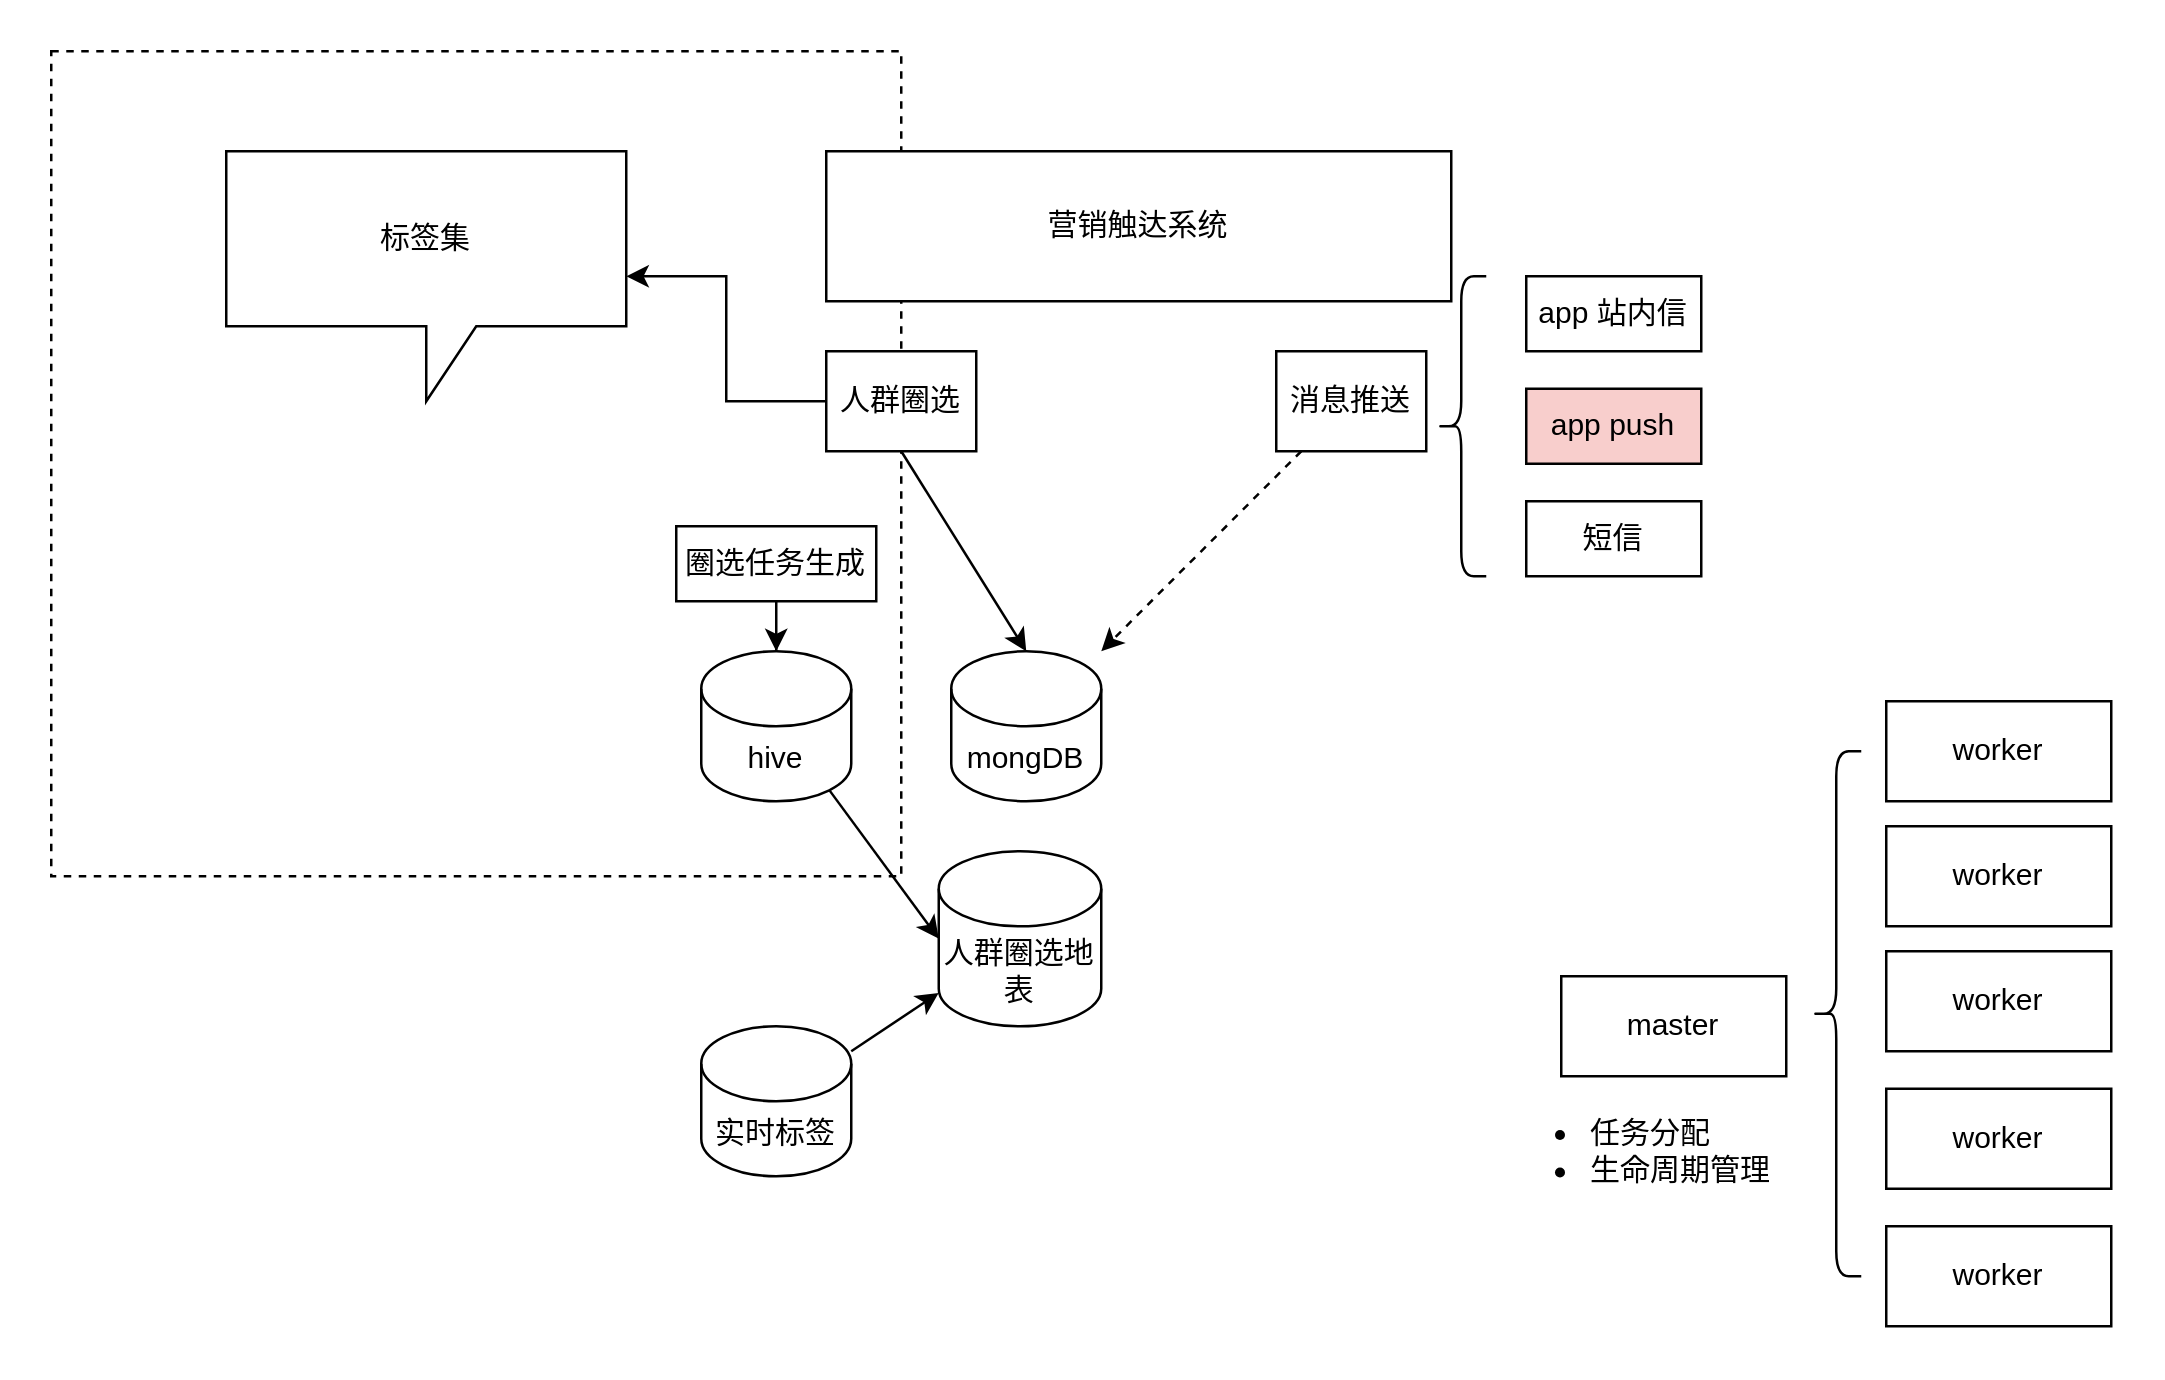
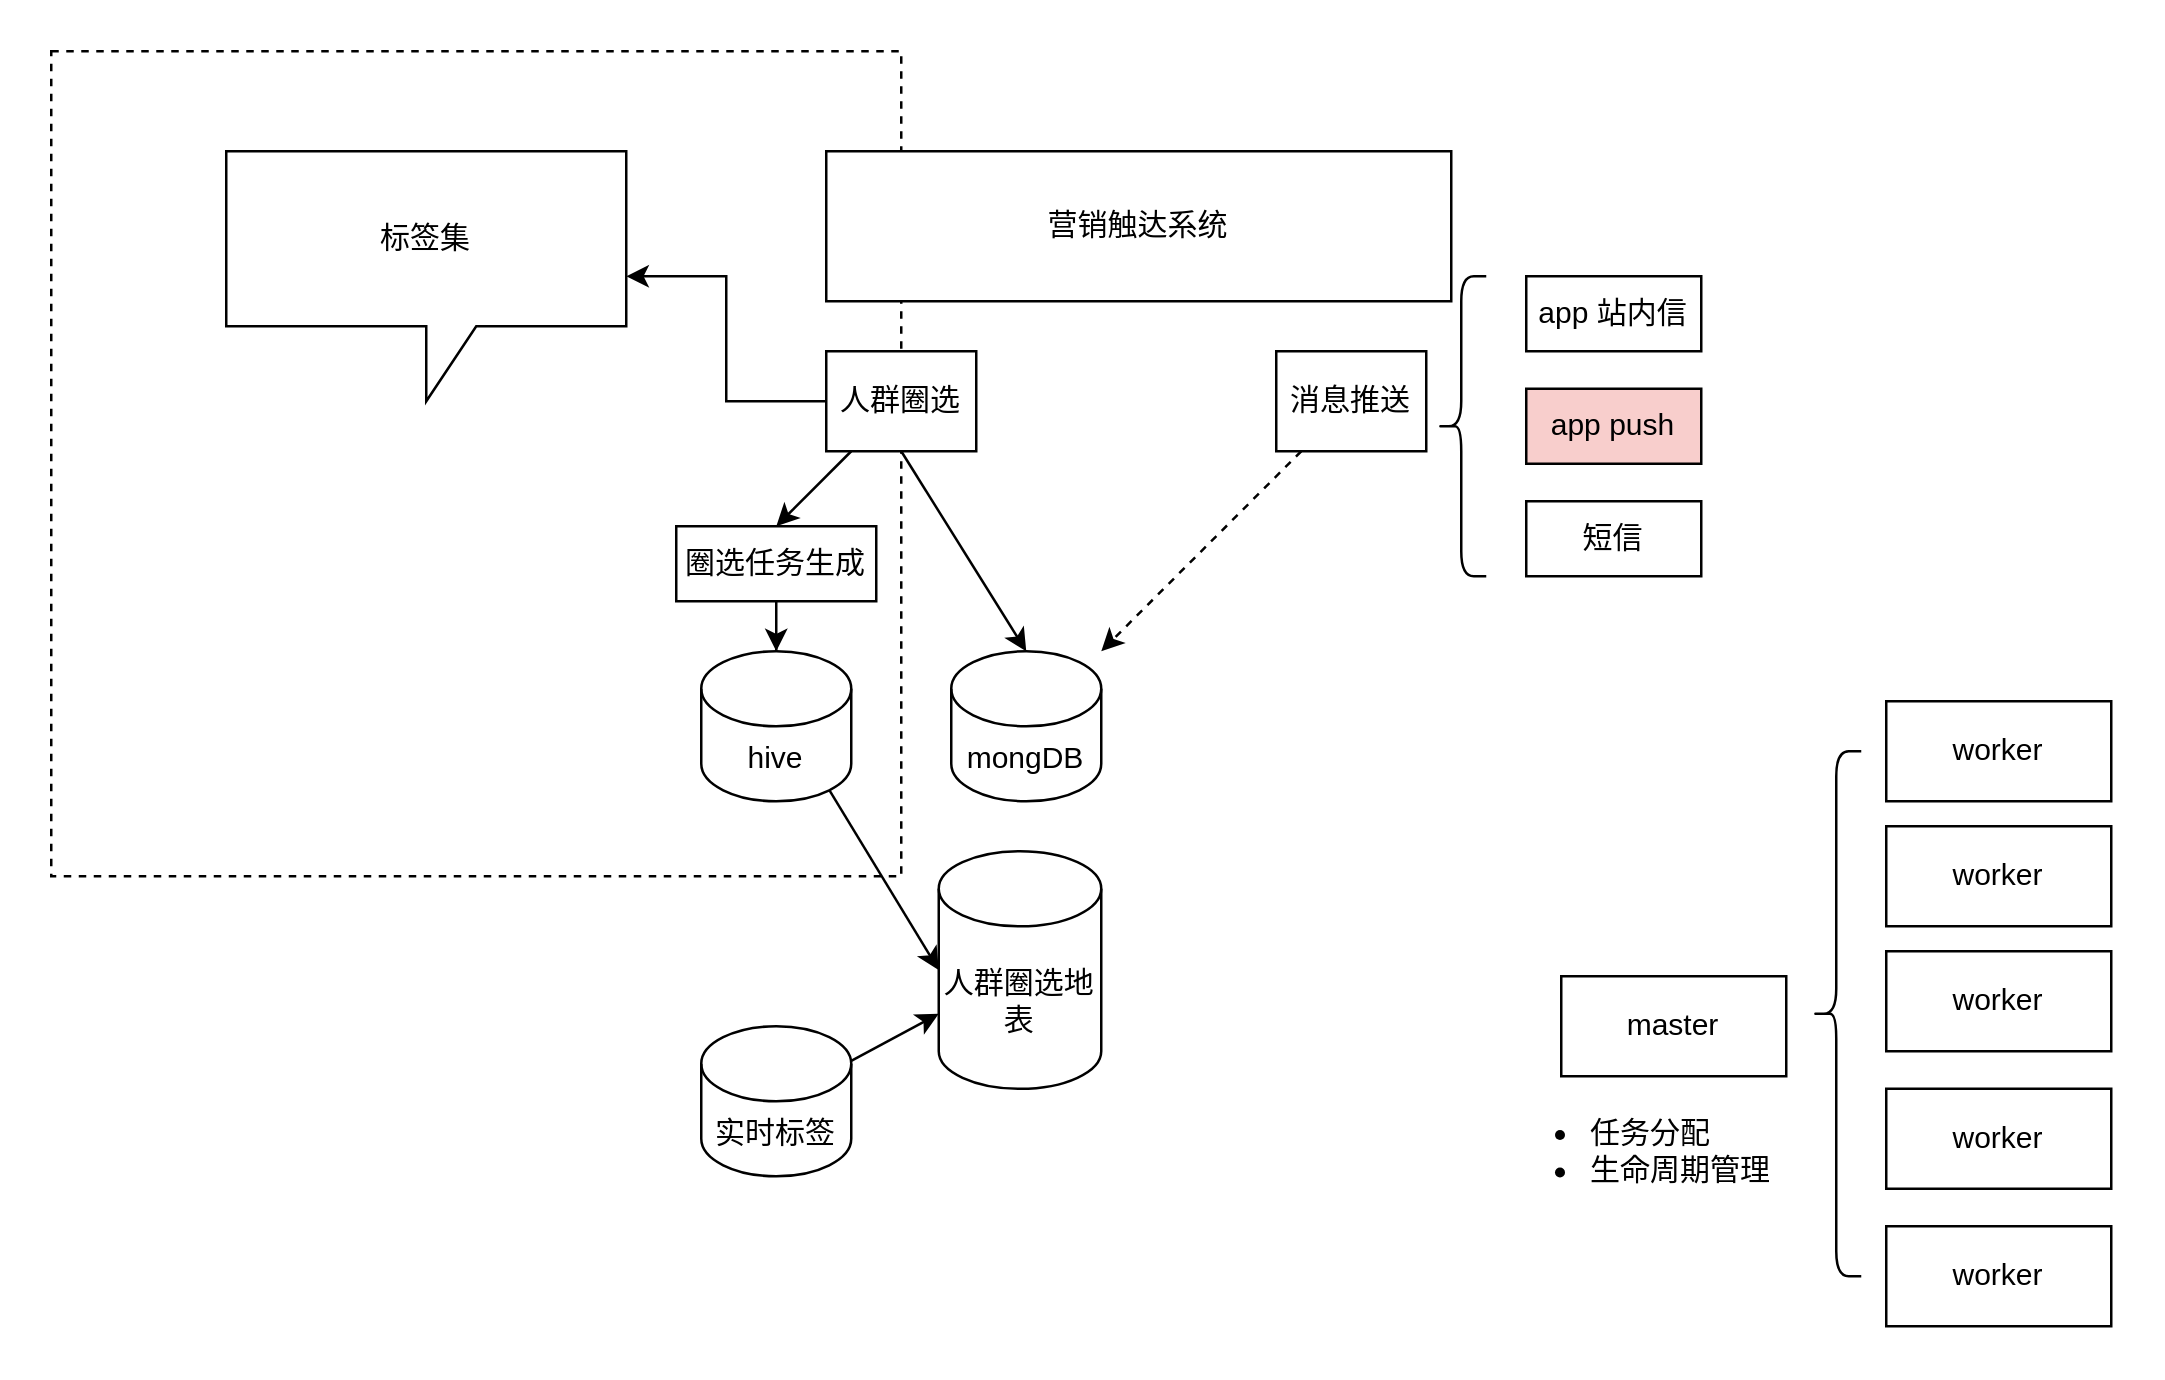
edge "人群圈选" -> "圈选任务生成": added
node "人群圈选地表": size 163x175 -> 163x238
